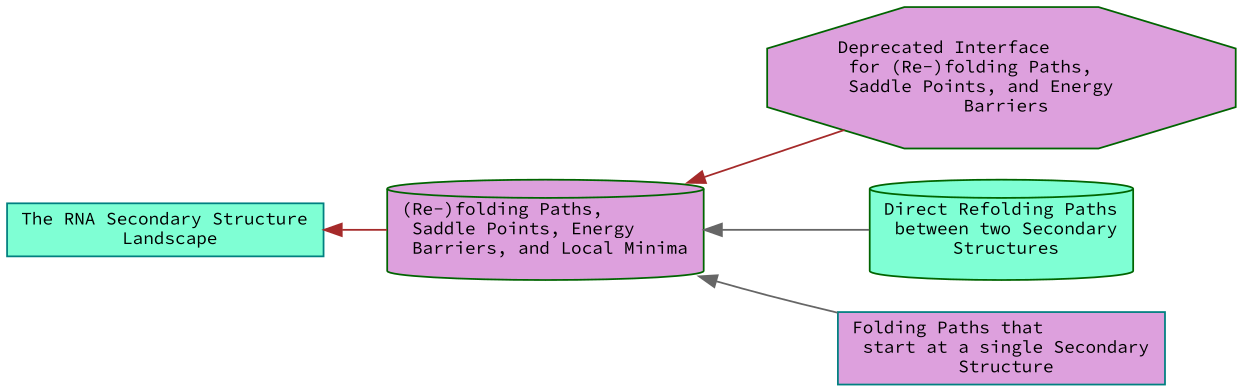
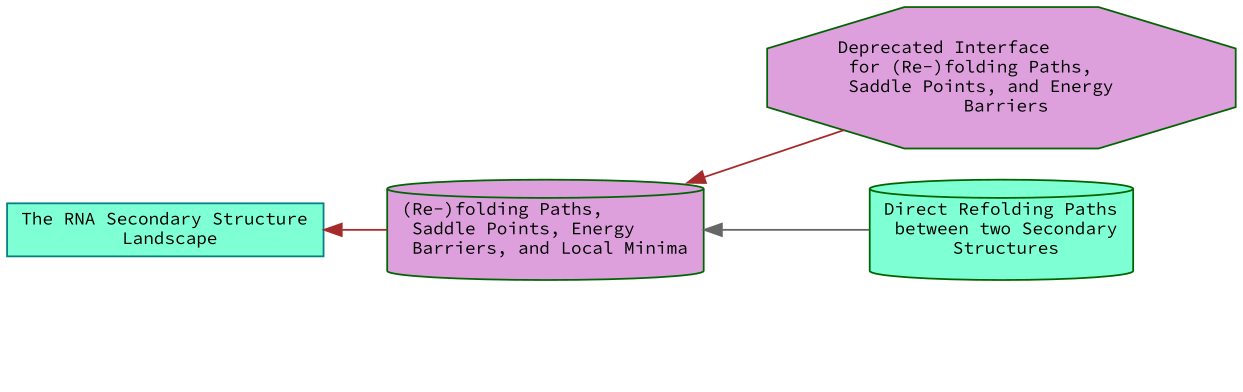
node "Folding Paths that start at a single Secondary Structure": removed
